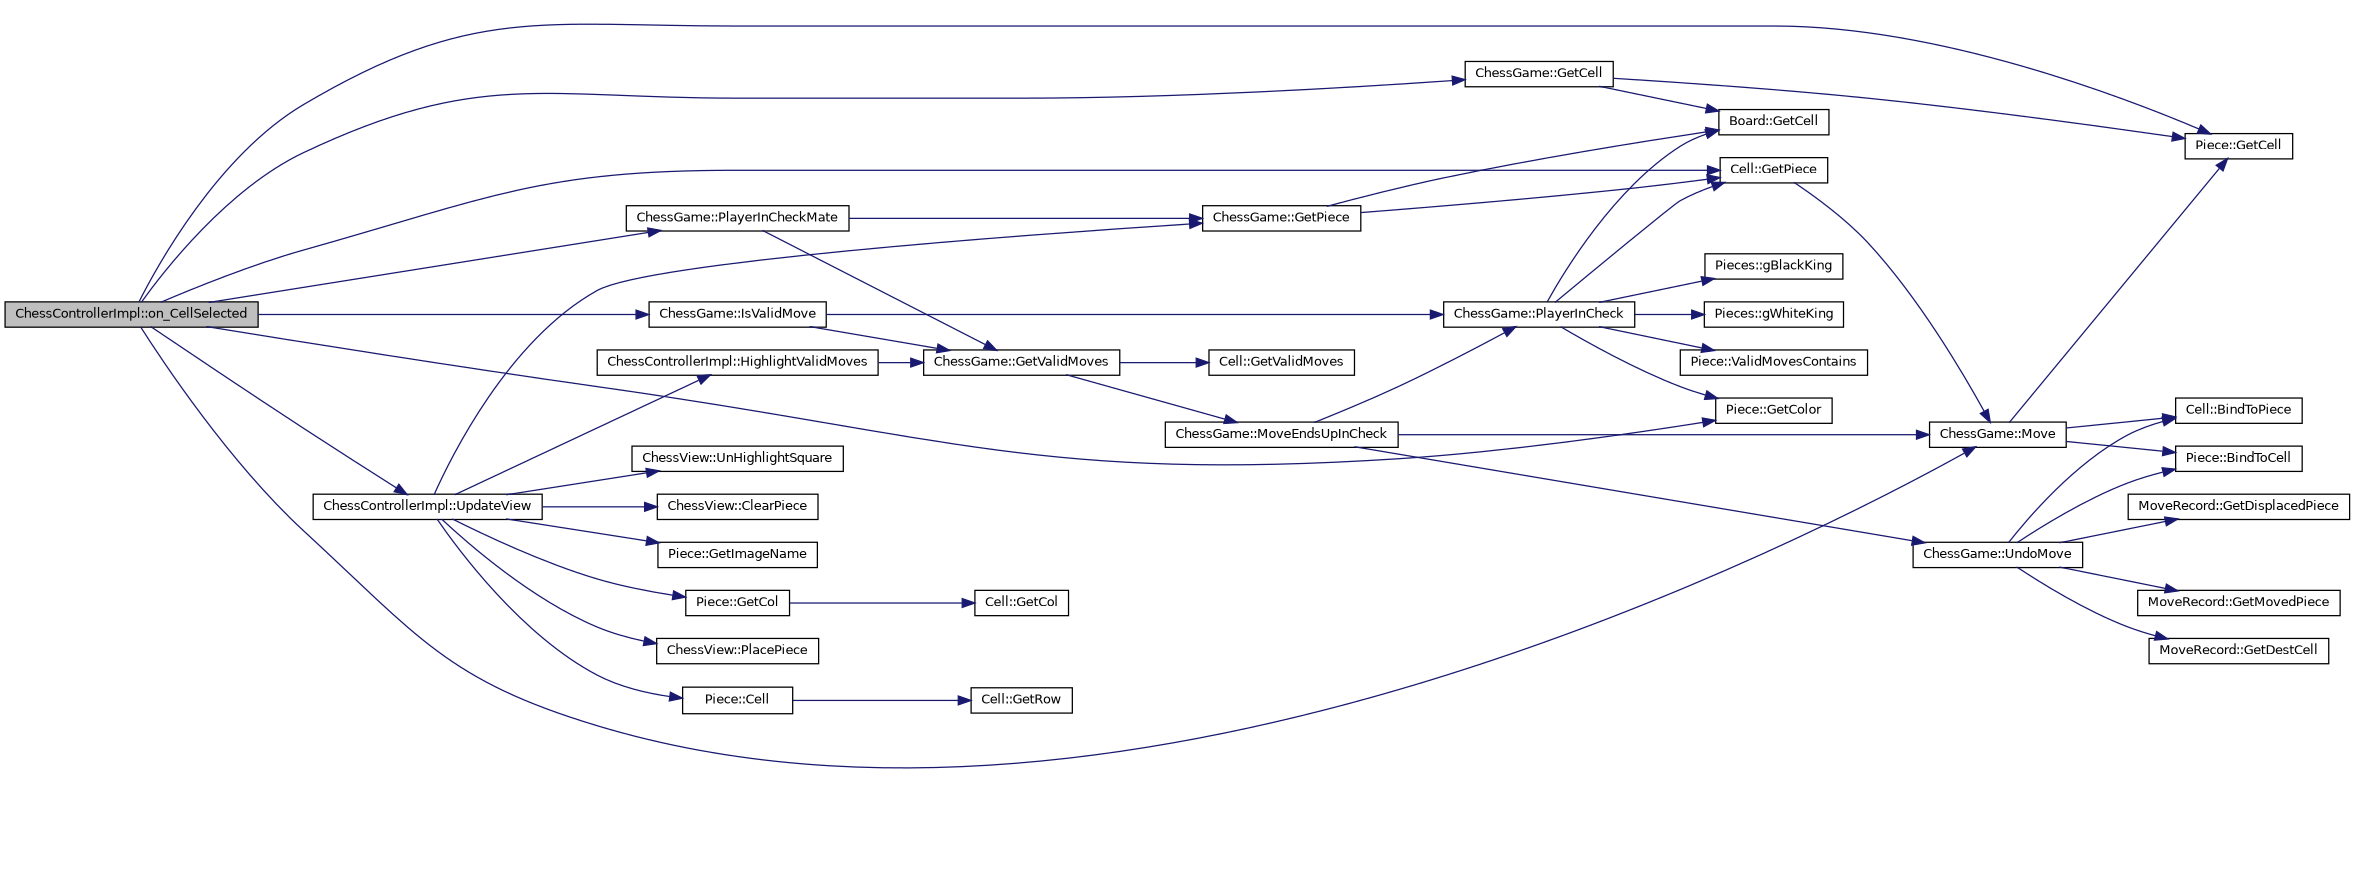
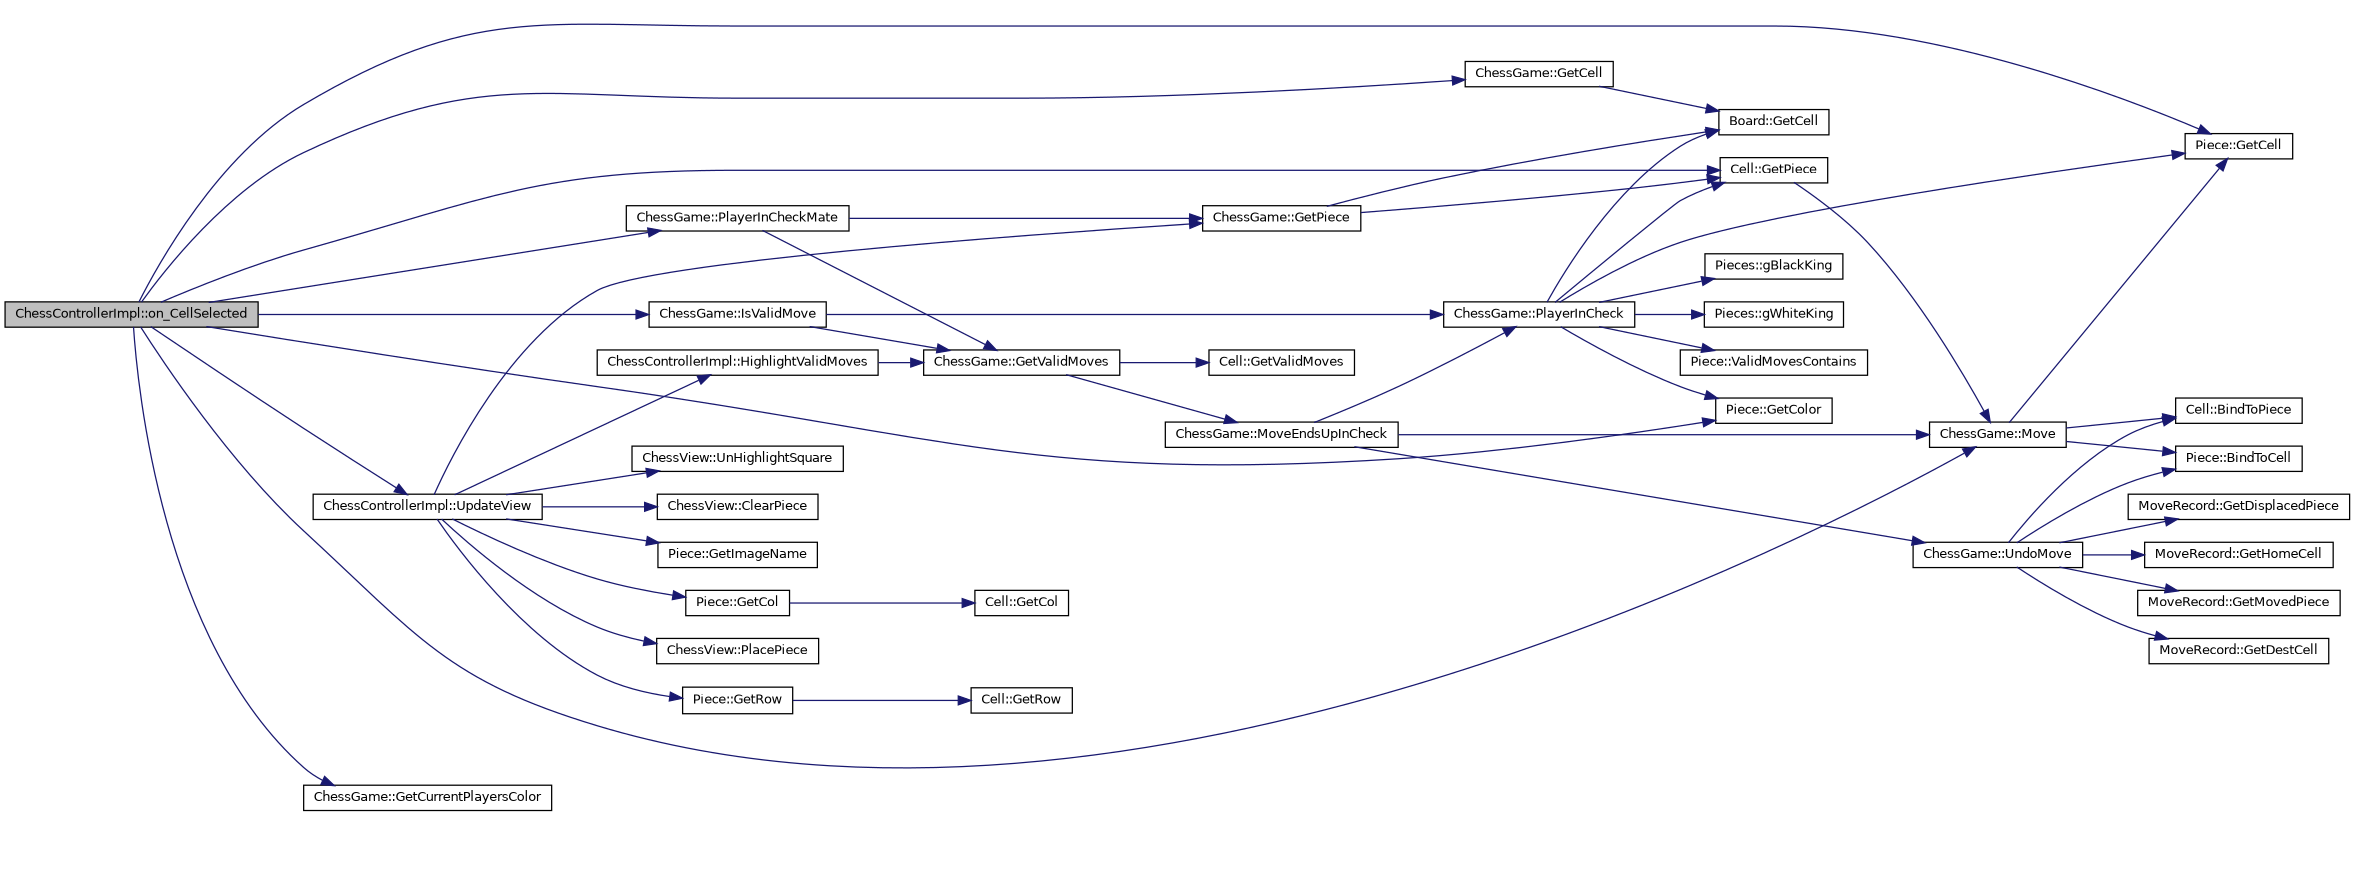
edge "ChessGame::GetCell" -> "Piece::GetCell": now "ChessGame::PlayerInCheck" -> "Piece::GetCell"
node "MoveRecord::GetHomeCell": added
node "Piece::Cell": label "Piece::Cell" -> "Piece::GetRow"
node "ChessGame::GetCurrentPlayersColor": added
